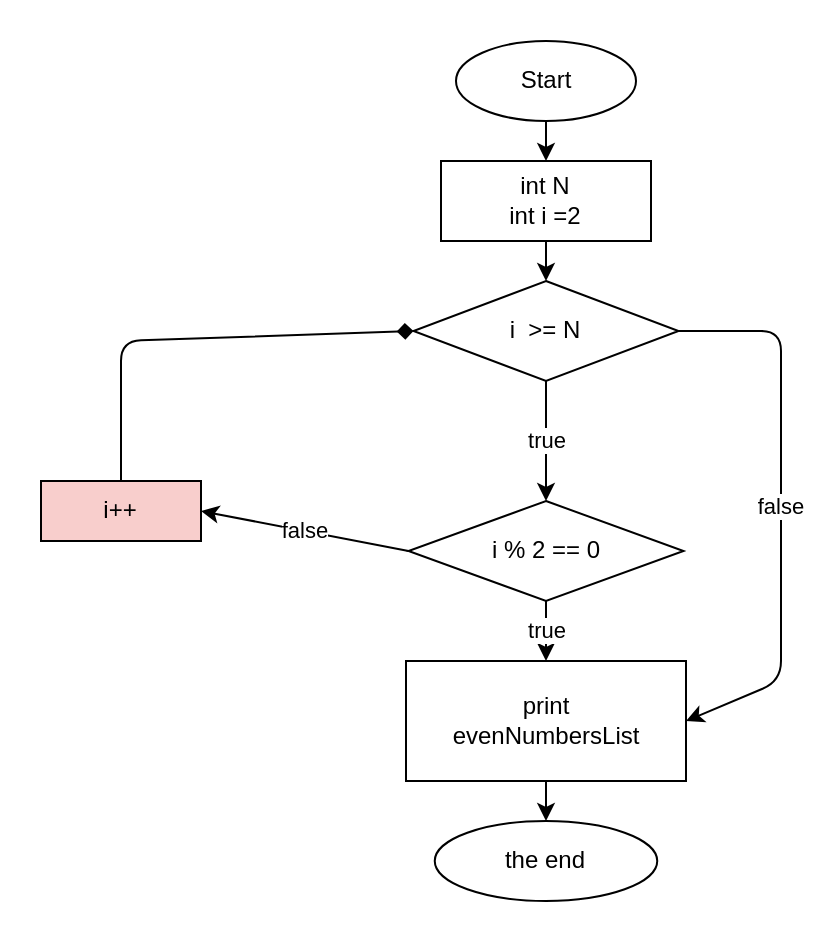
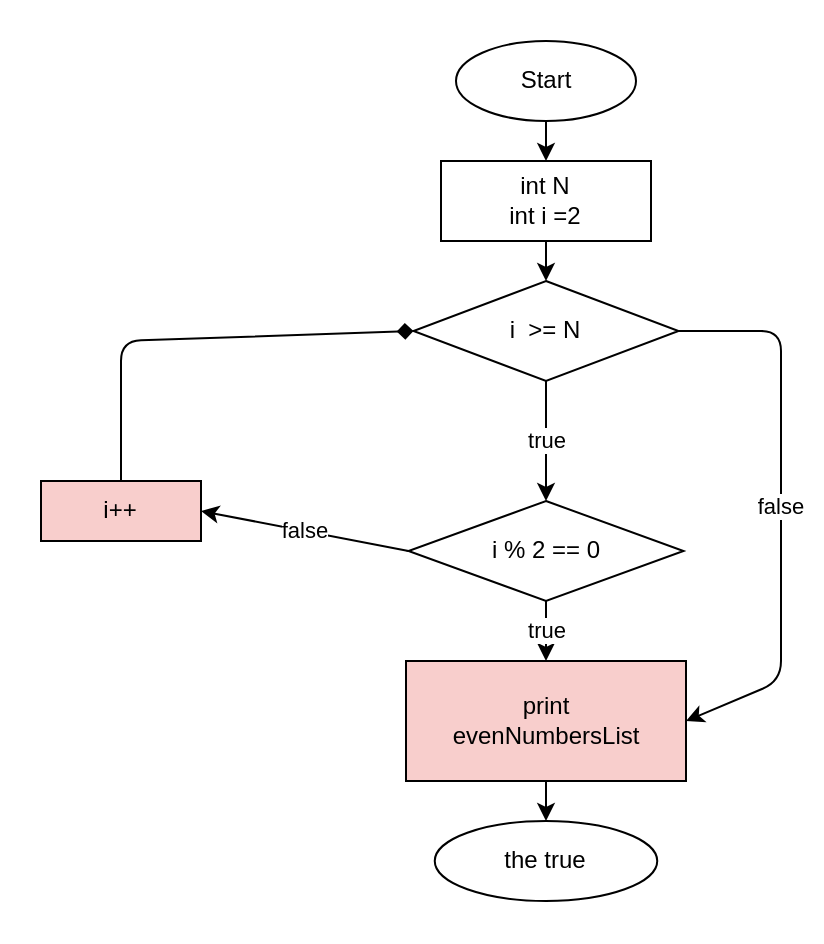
node "print evenNumbersList": fillcolor #ffffff -> #f8cecc
node "the end": label "the end" -> "the true"
